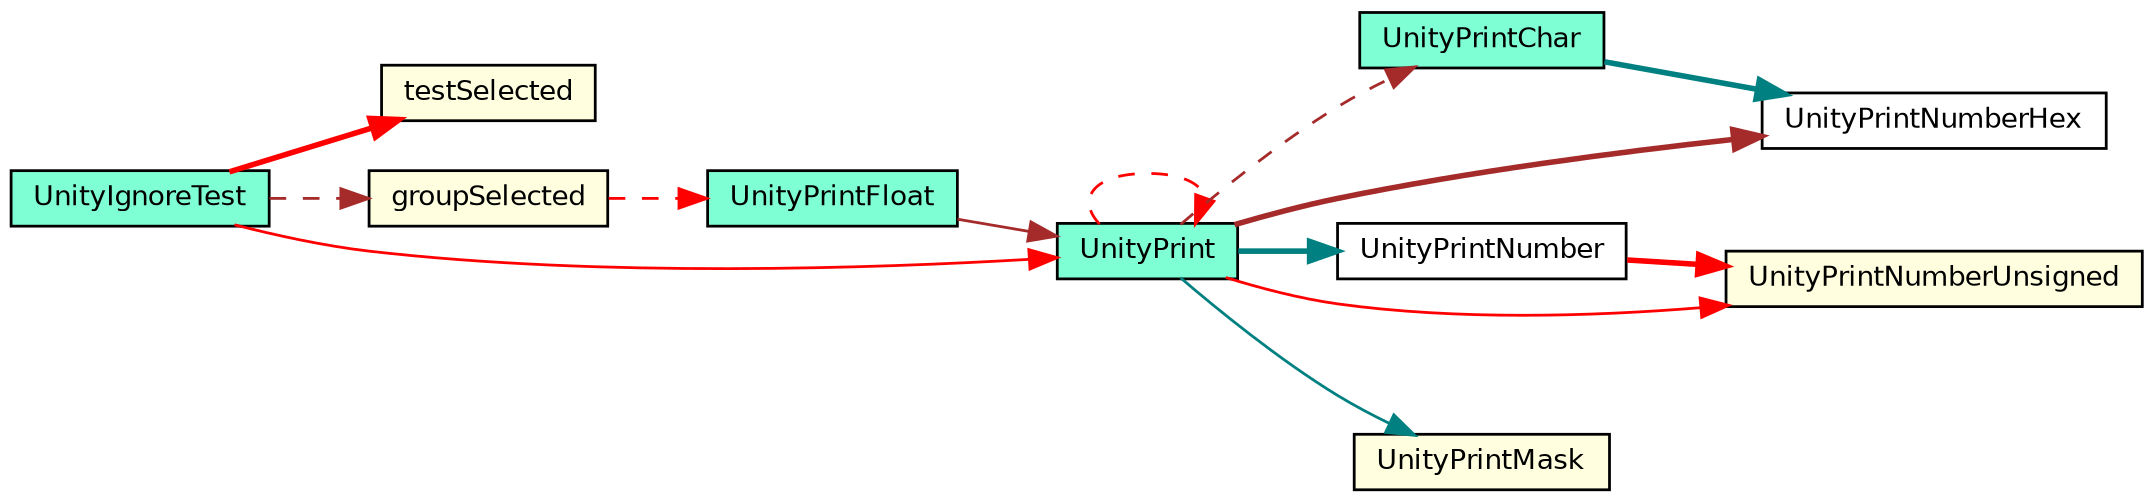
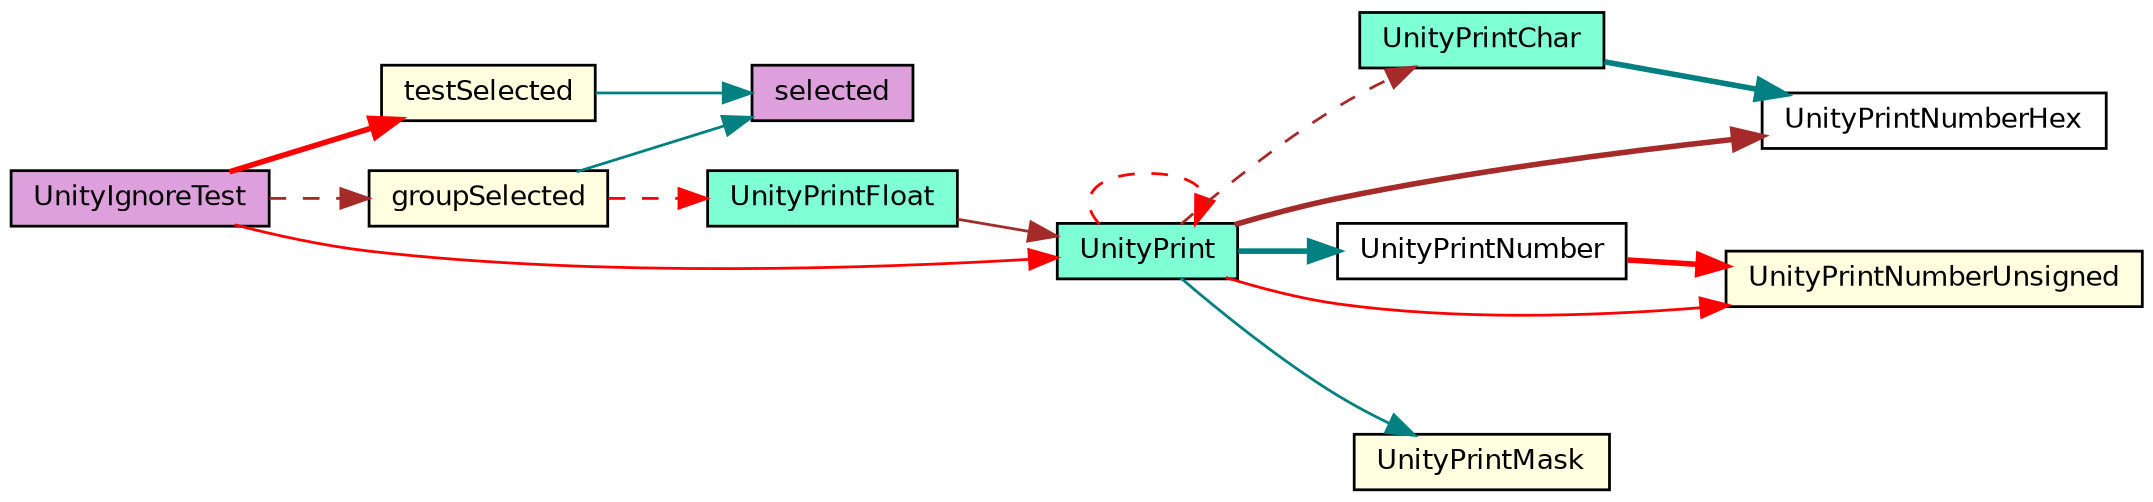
node "selected": added
node "UnityIgnoreTest": fillcolor aquamarine -> plum
